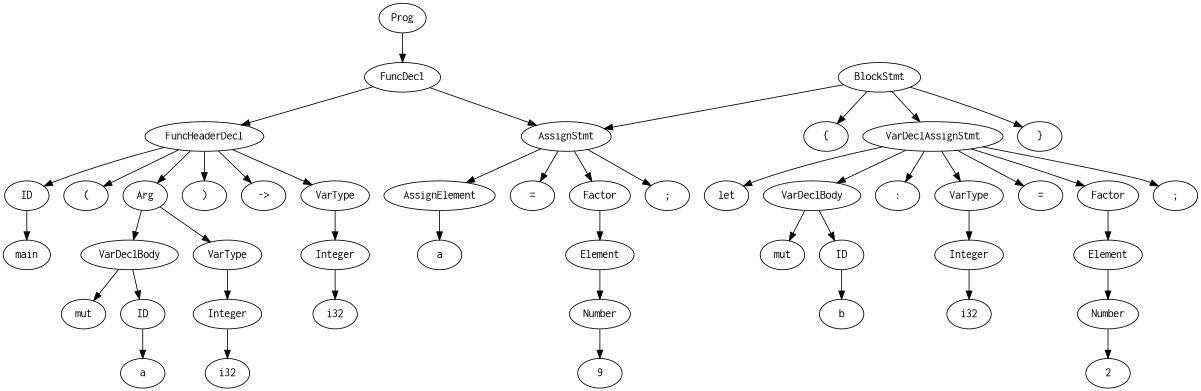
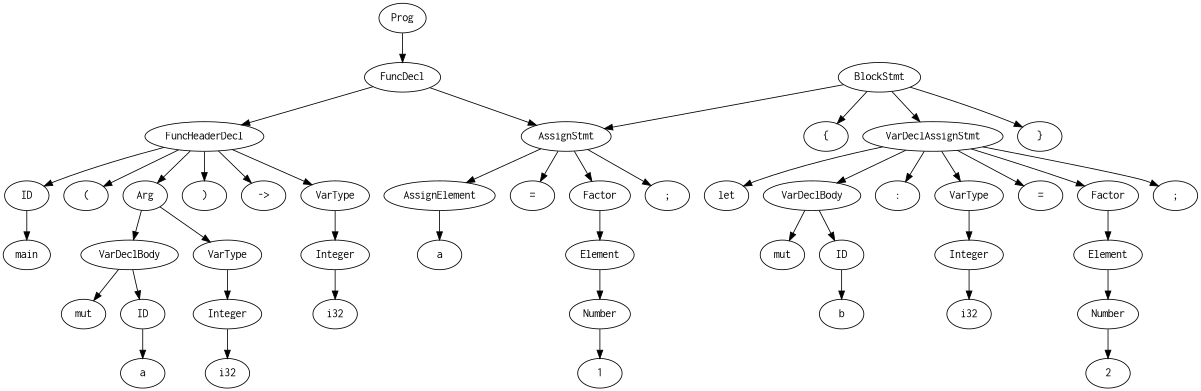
node "9": label "9" -> "1"
